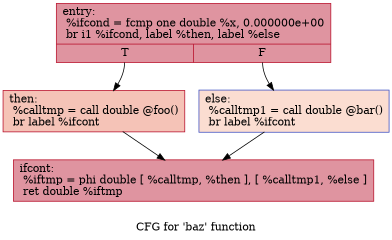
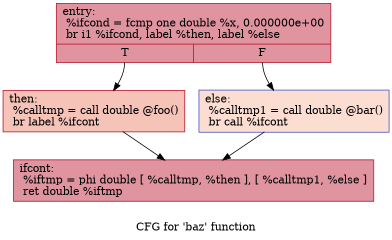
node "else:": text "br label %ifcont" -> "br call %ifcont"
